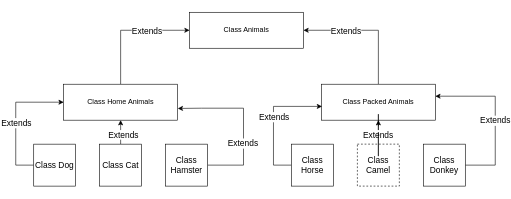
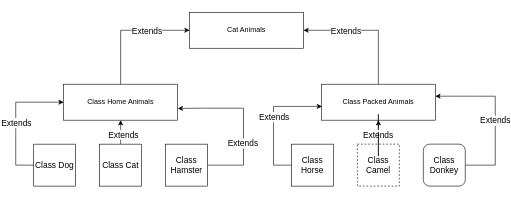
node "Class Animals": label "Class Animals" -> "Cat Animals"
node "Class Donkey": shape rectangle -> rounded rectangle
